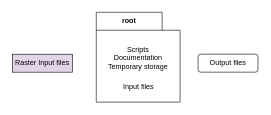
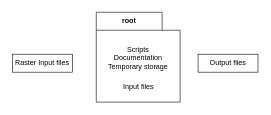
node "Raster Input files": fillcolor #e1d5e7 -> #ffffff
node "Output files": shape rounded rectangle -> rectangle
